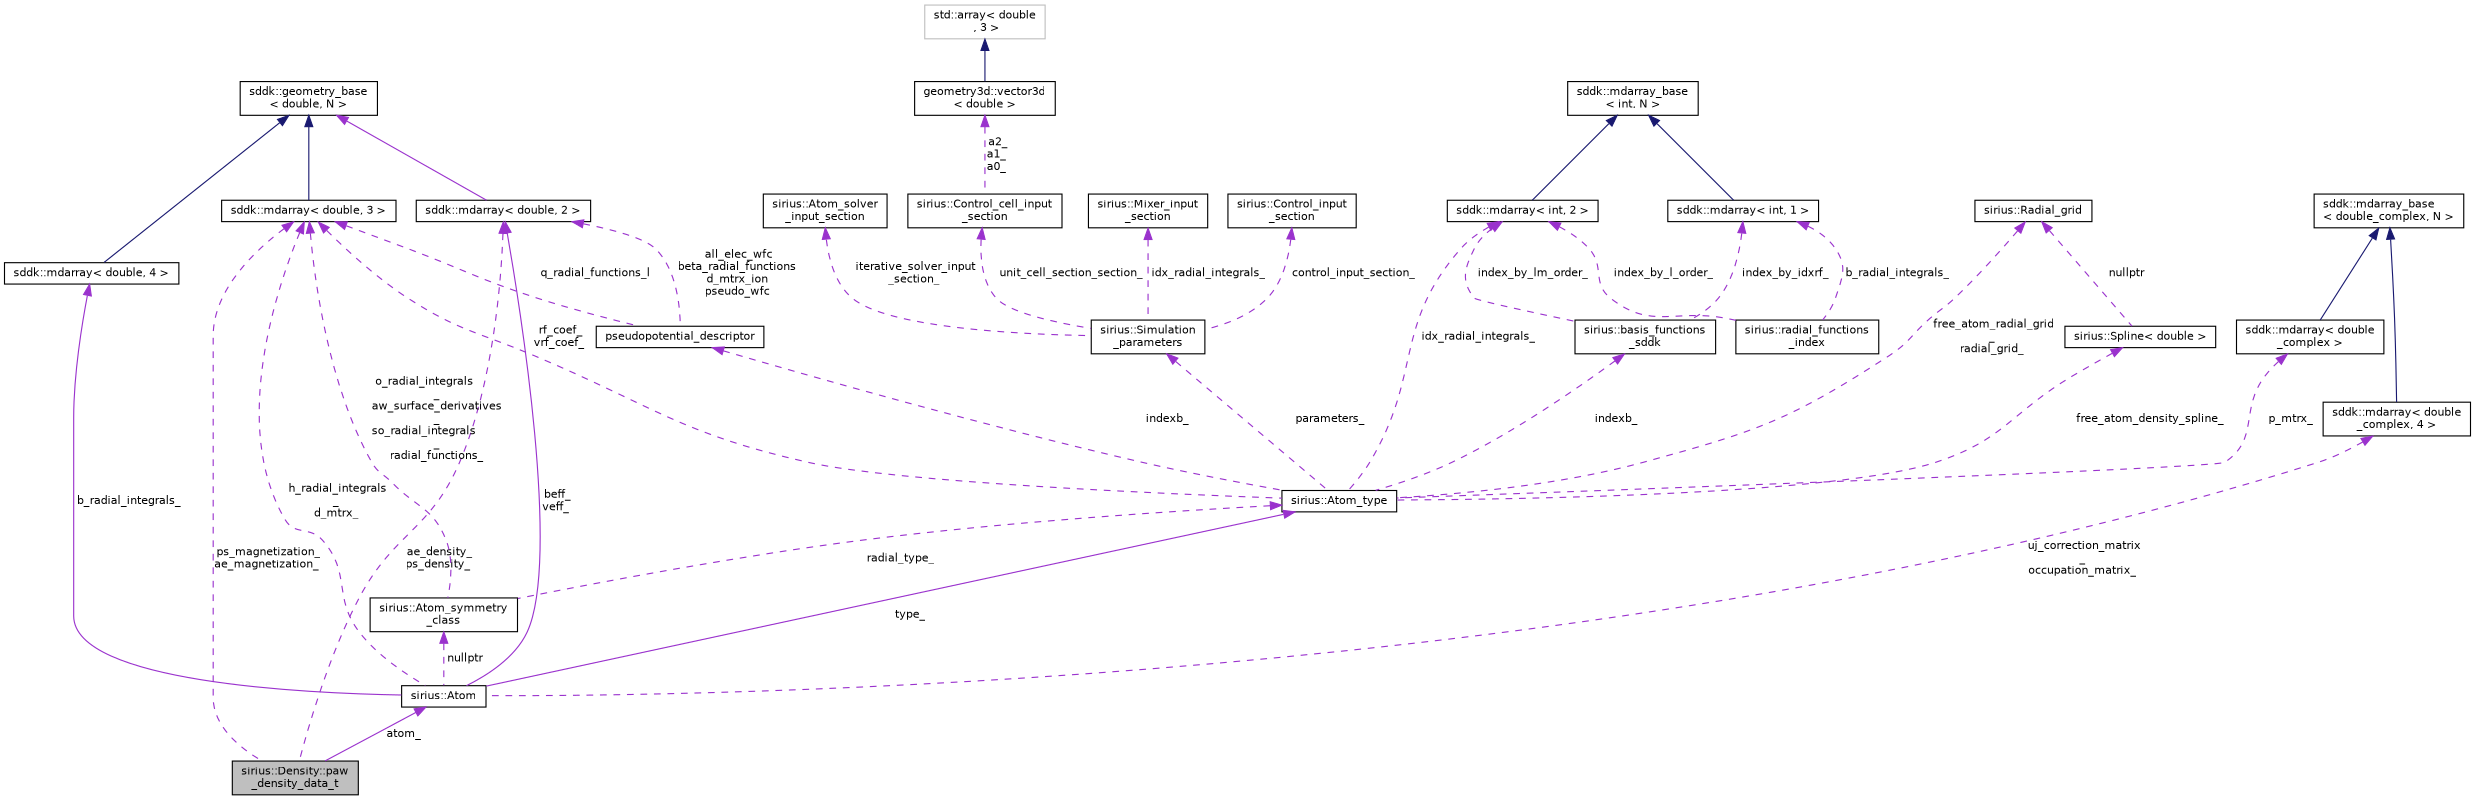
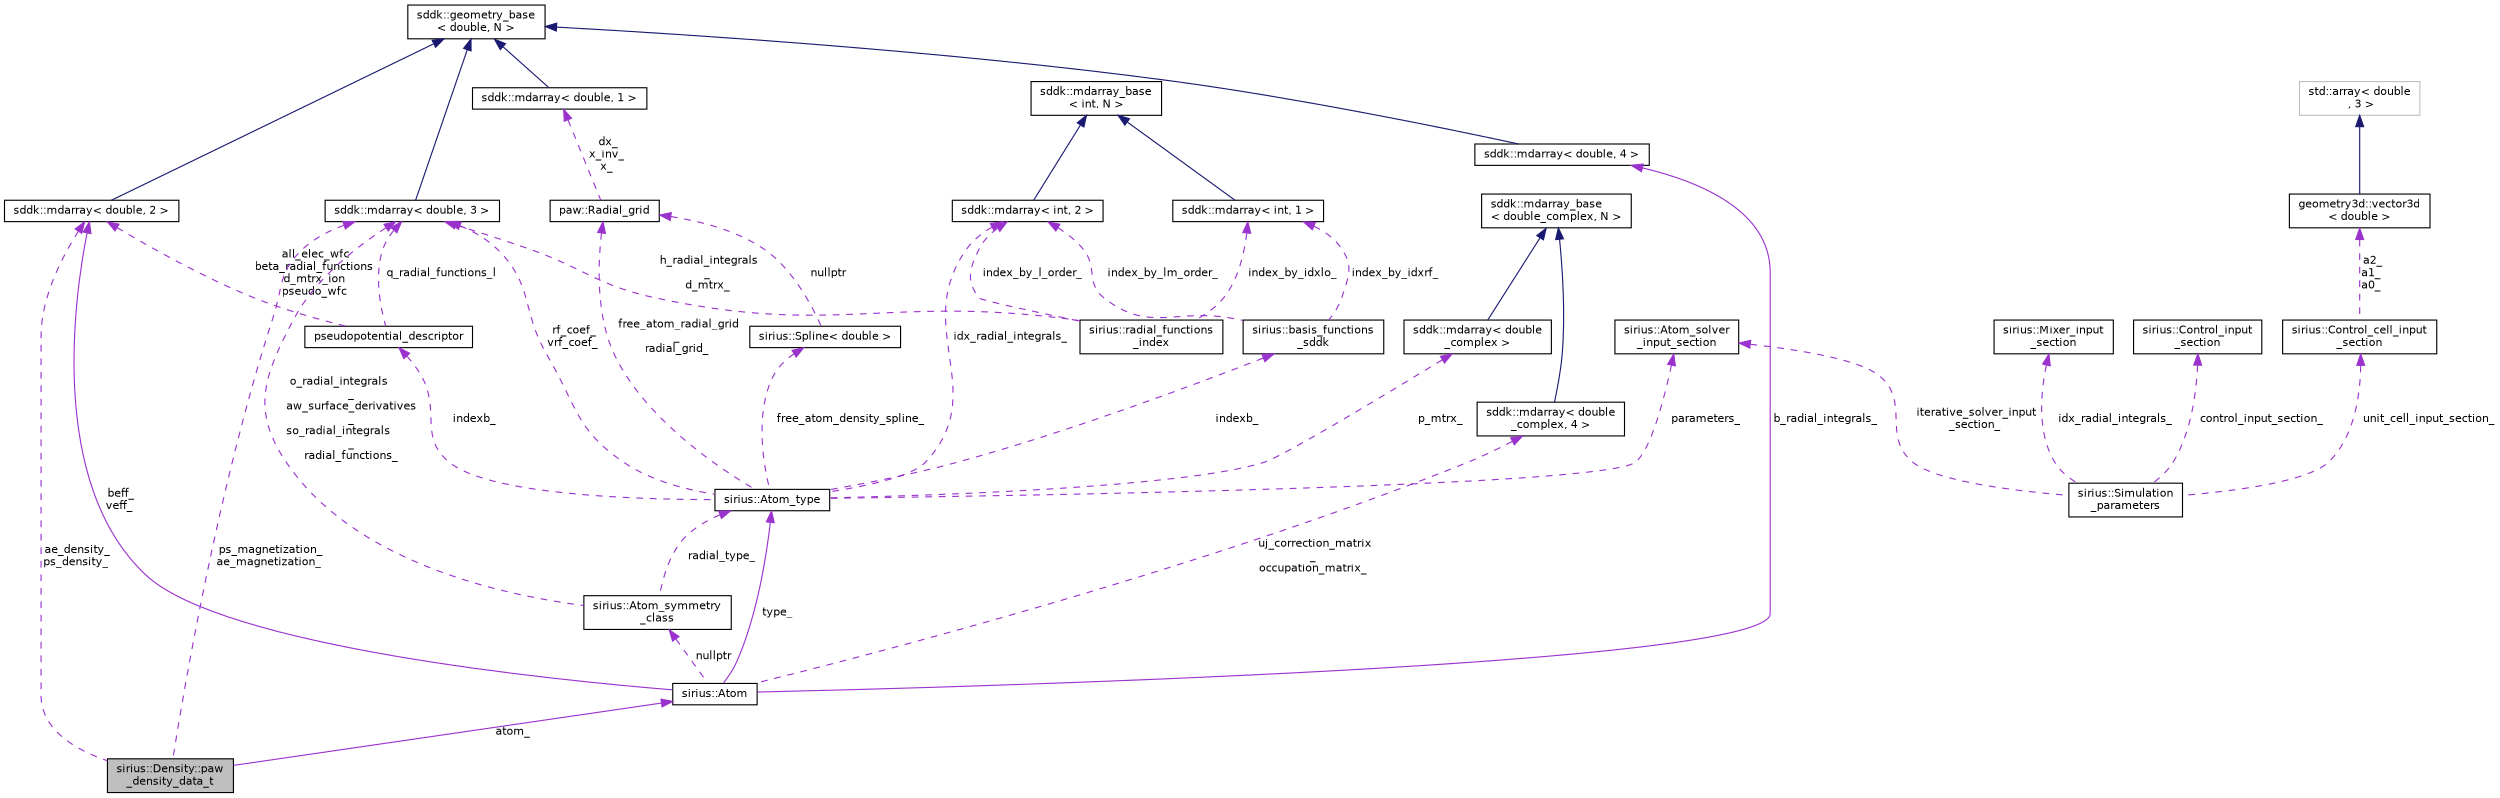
node "sddk::mdarray< double, 1 >": added
edge "sddk::mdarray< double, 2 >" -> "sddk::geometry_base < double, N >": color darkorchid3 -> midnightblue
node "sirius::Radial_grid": label "sirius::Radial_grid" -> "paw::Radial_grid"
edge "sirius::Simulation _parameters" -> "sirius::Control_cell_input _section": label " unit_cell_section_section_" -> " unit_cell_input_section_"
edge "sirius::radial_functions _index" -> "sddk::mdarray< int, 1 >": label " b_radial_integrals_" -> " index_by_idxlo_"
edge "sirius::Atom_type" -> "sirius::Simulation _parameters": now "sirius::Atom_type" -> "sirius::Atom_solver _input_section"
edge "sirius::Atom" -> "sddk::mdarray< double, 3 >": now "sirius::radial_functions _index" -> "sddk::mdarray< double, 3 >"
